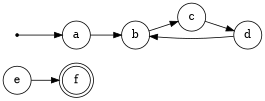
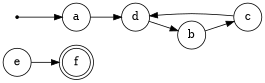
edge "a" -> "b": now "a" -> "d"
